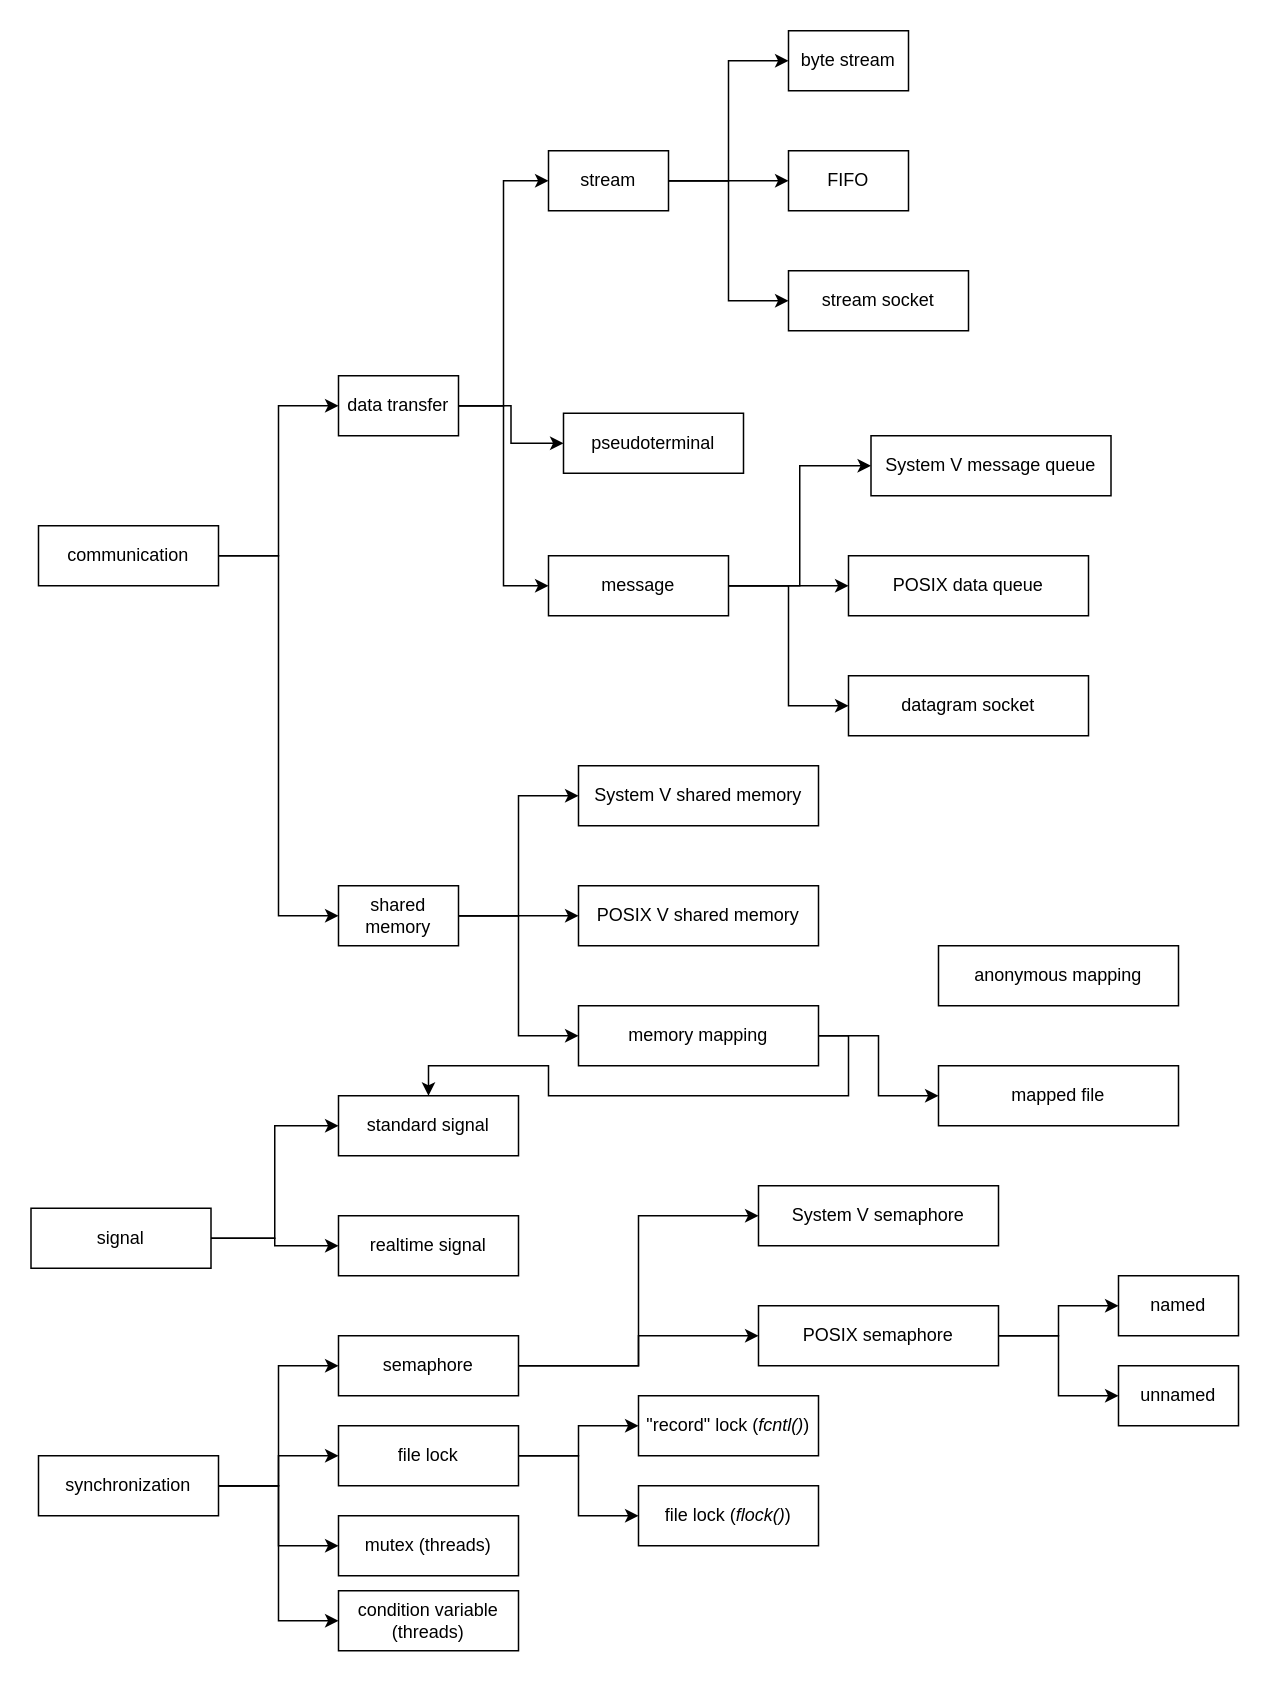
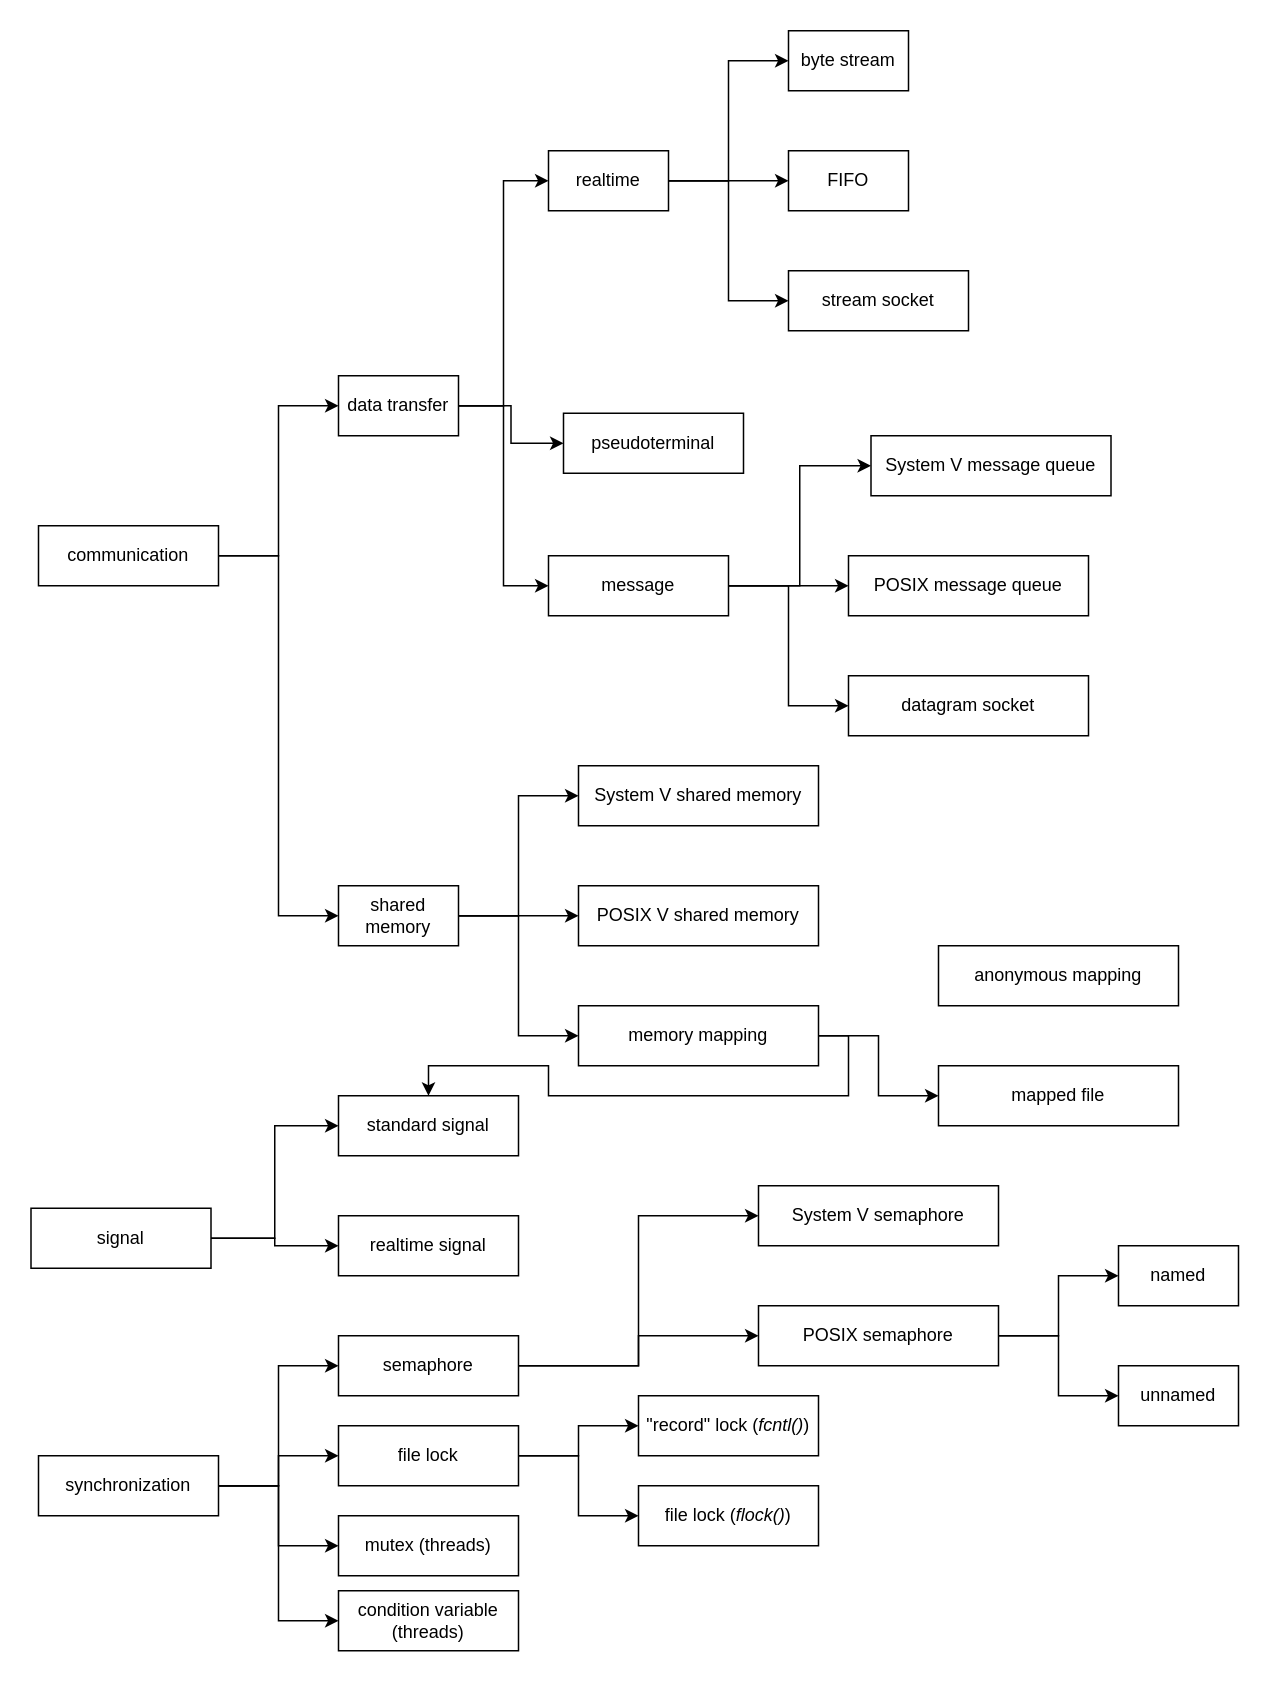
node "stream": label "stream" -> "realtime"
node "POSIX data queue": label "POSIX data queue" -> "POSIX message queue"
node "named": moved (1178, 1306) -> (1178, 1276)
